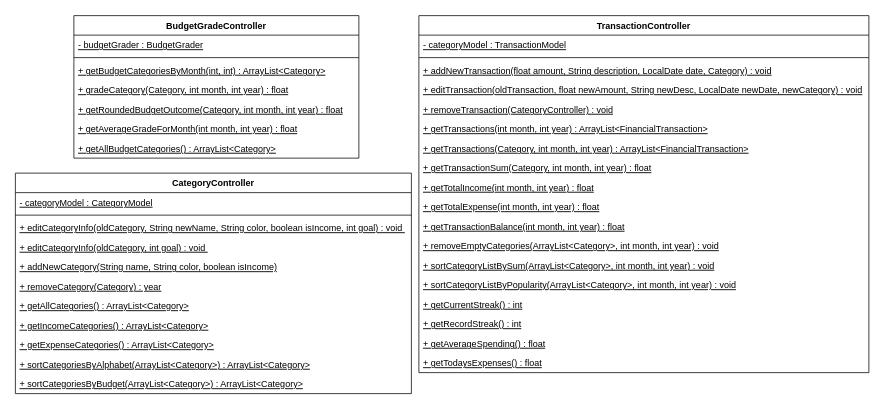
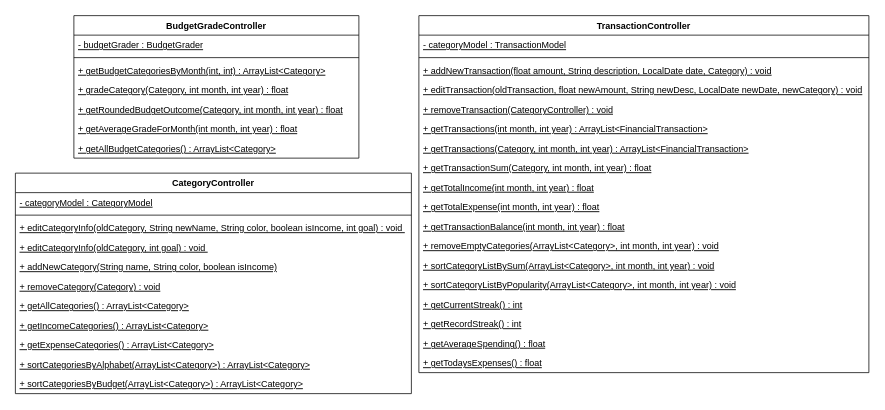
node "+ removeCategory(Category) : year": label "+ removeCategory(Category) : year" -> "+ removeCategory(Category) : void"
